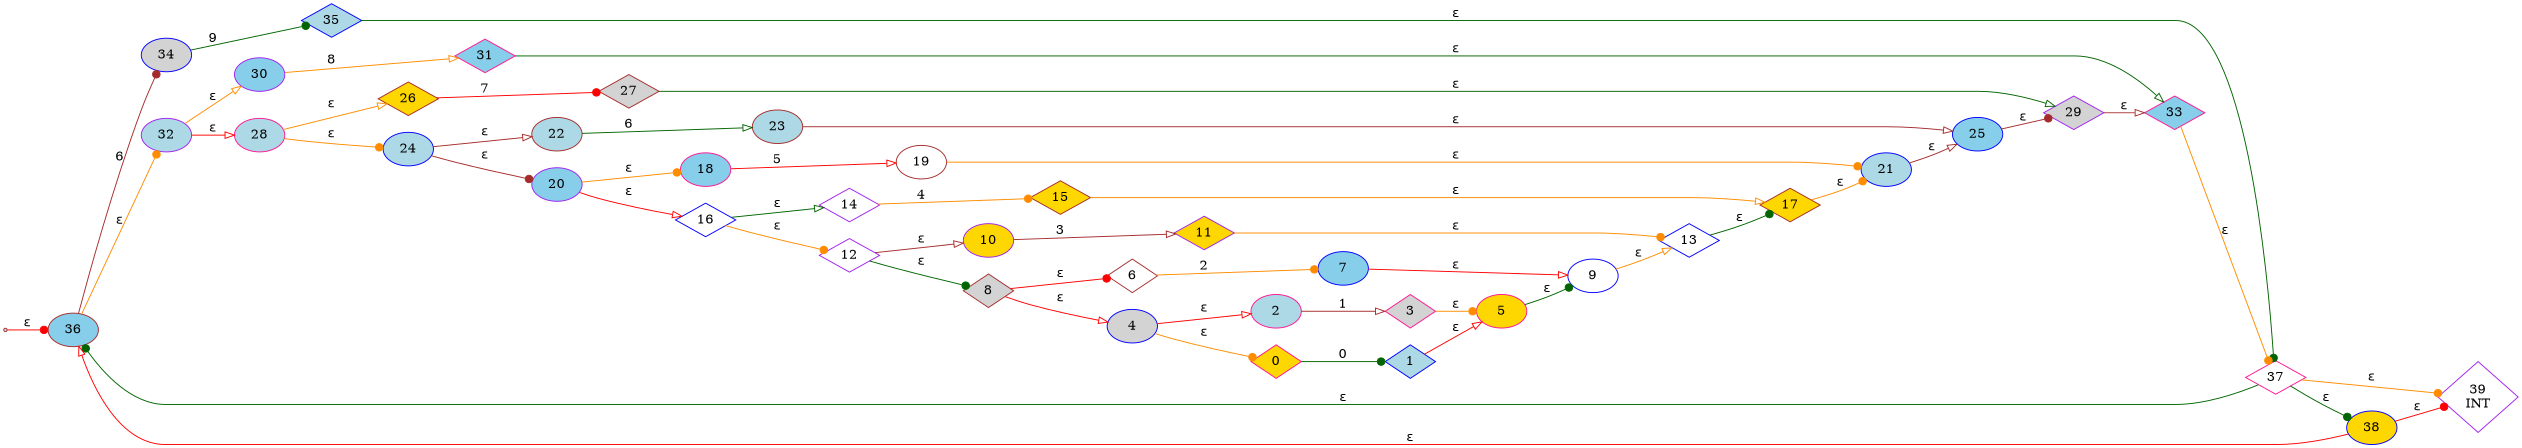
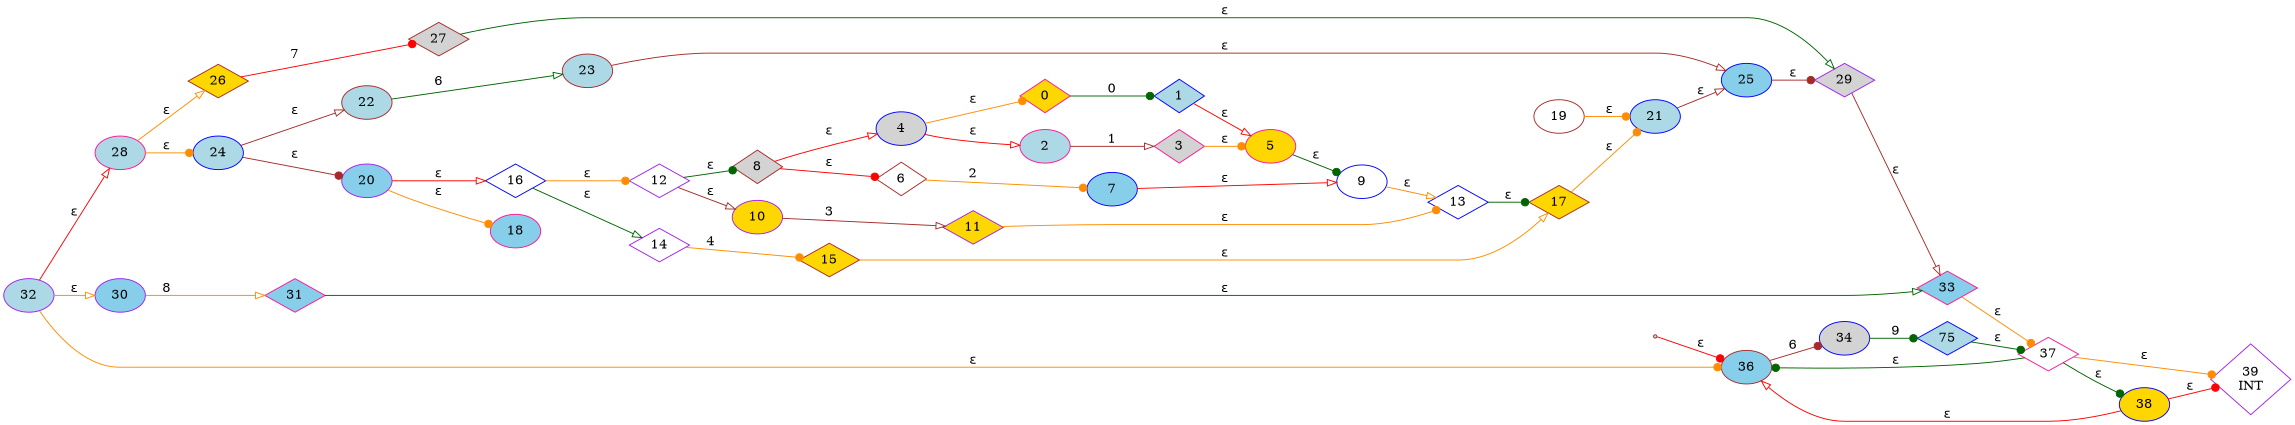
node "35": label "35" -> "75"
edge "18" -> "19": removed, label "5"
edge "36" -> "32": reversed
